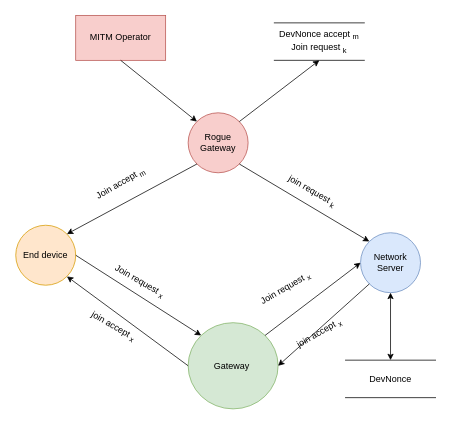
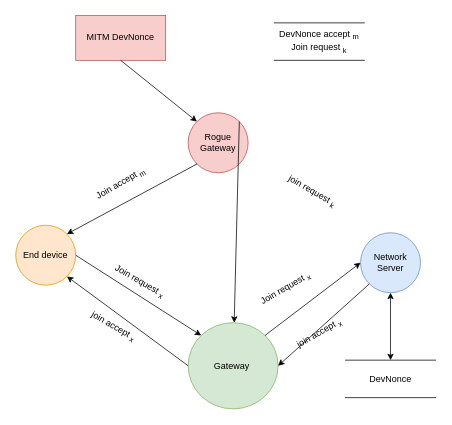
node "MITM Operator": label "MITM Operator" -> "MITM DevNonce"
edge "Rogue Gateway" -> "DevNonce accept m Join request k": now "Rogue Gateway" -> "Gateway"
edge "Rogue Gateway" -> "Network Server": removed
